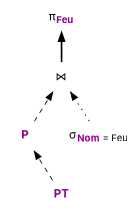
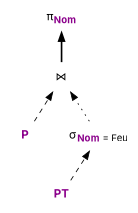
node "π": text "Feu" -> "Nom"
edge "PT" -> "P": now "PT" -> "σ"
